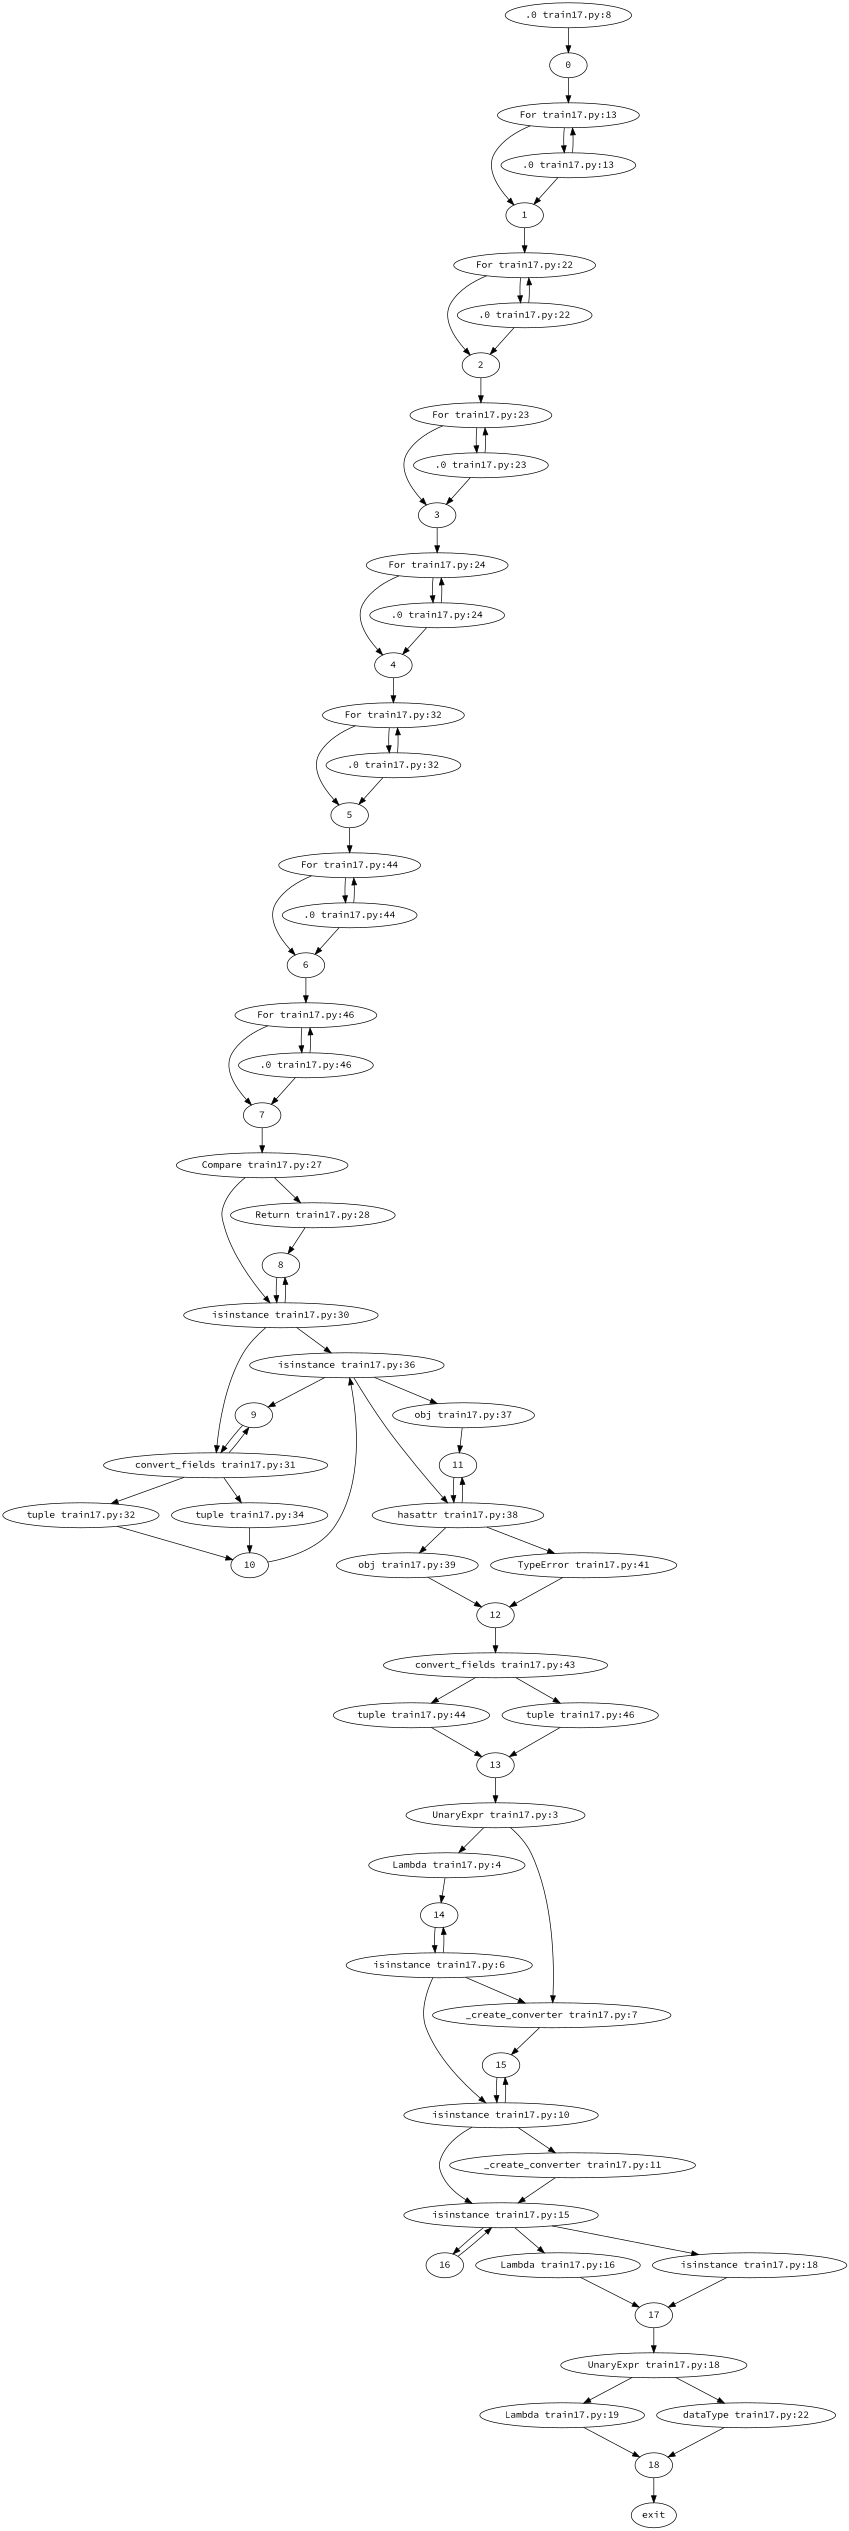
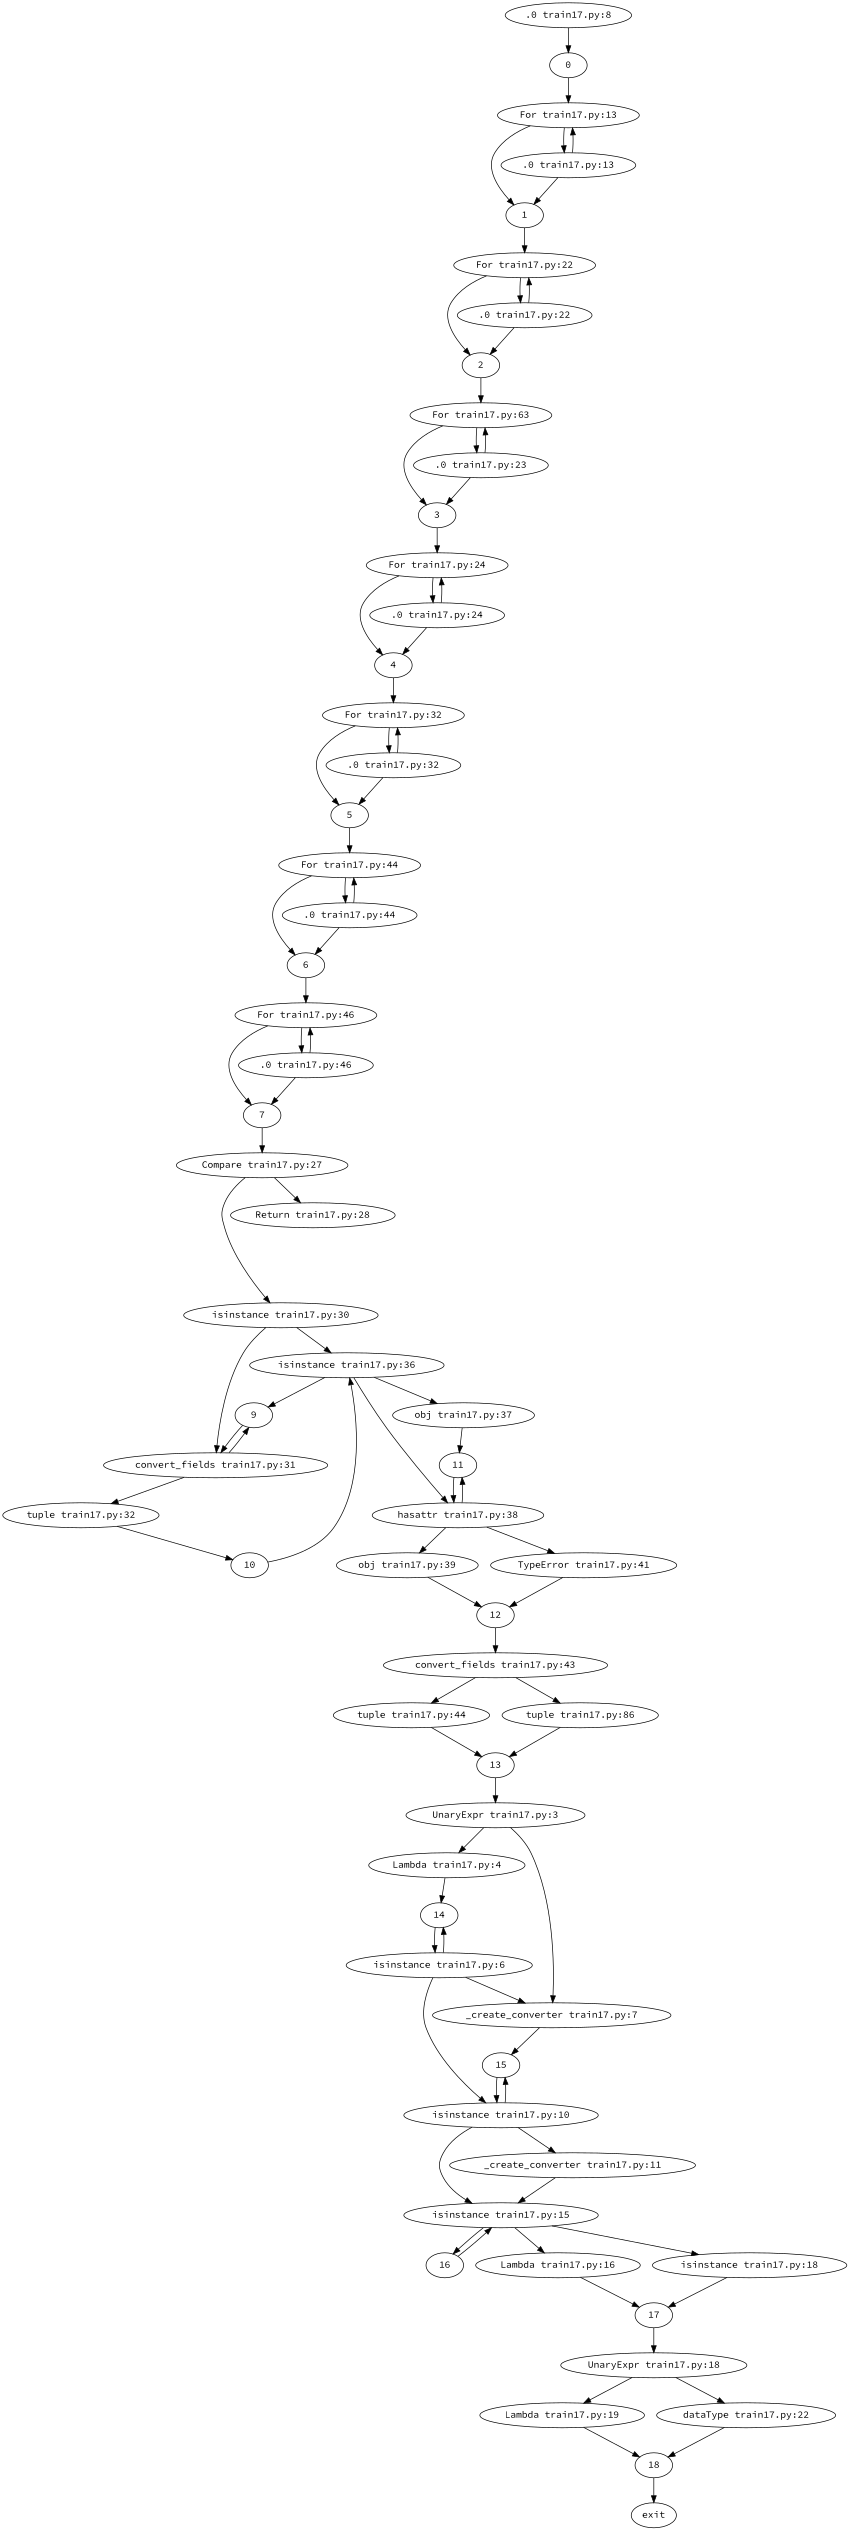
node "For train17.py:23": label "For train17.py:23" -> "For train17.py:63"
node "8": removed
node "tuple train17.py:34": removed
node "tuple train17.py:46": label "tuple train17.py:46" -> "tuple train17.py:86"
